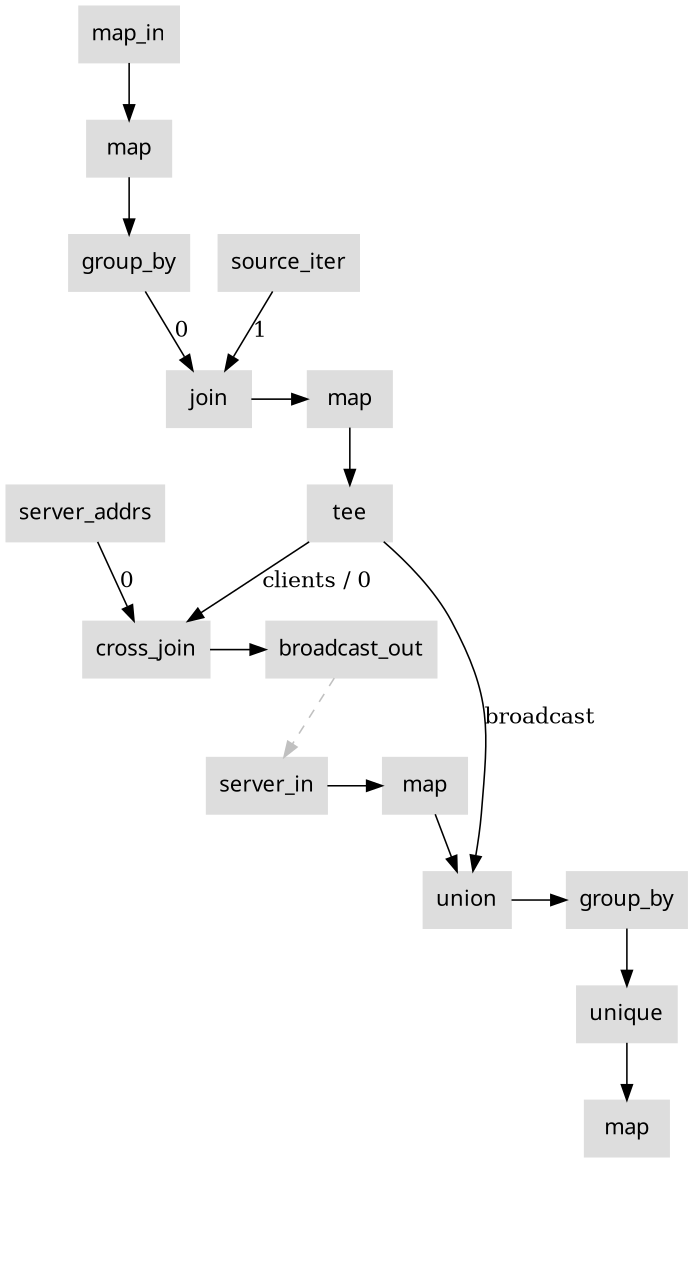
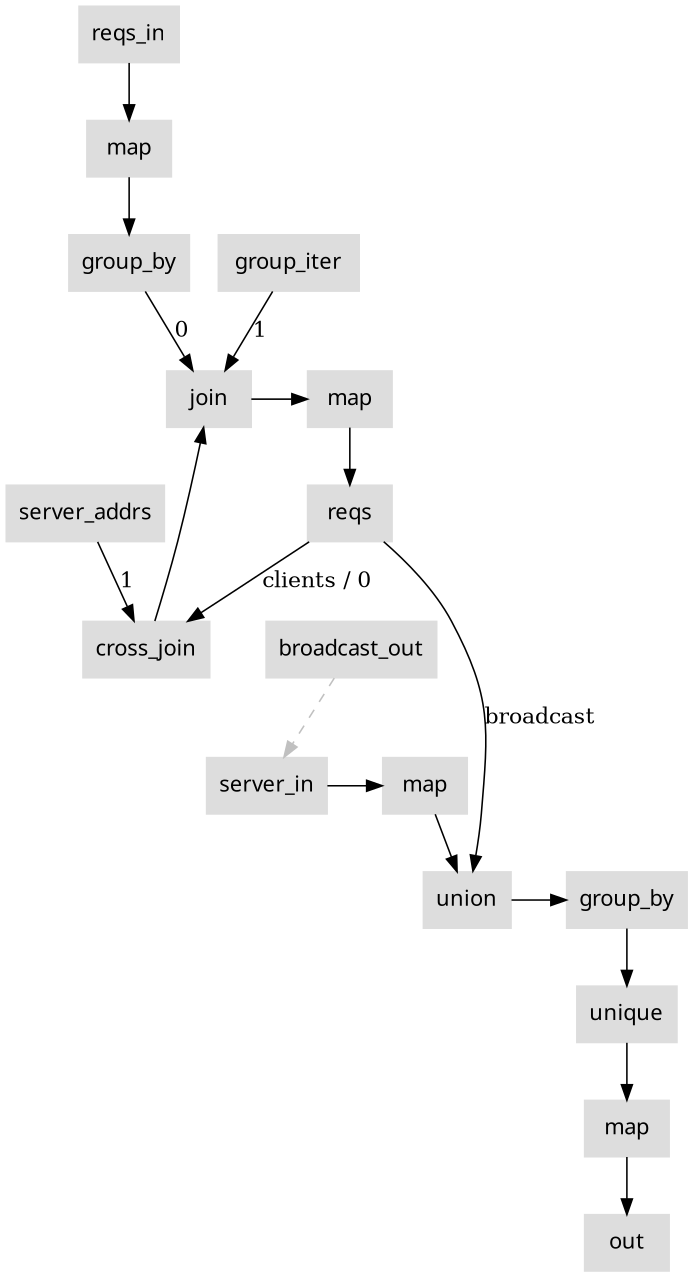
node "map_in": label "map_in" -> "reqs_in"
node "source_iter": label "source_iter" -> "group_iter"
node "tee": label "tee" -> "reqs"
edge "server_addrs" -> "cross_join": label "0" -> "1"
edge "cross_join" -> "broadcast_out": now "cross_join" -> "join"
node "out": added
